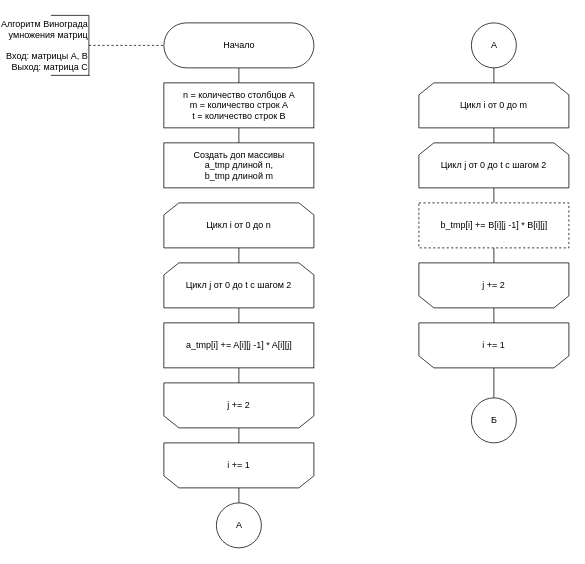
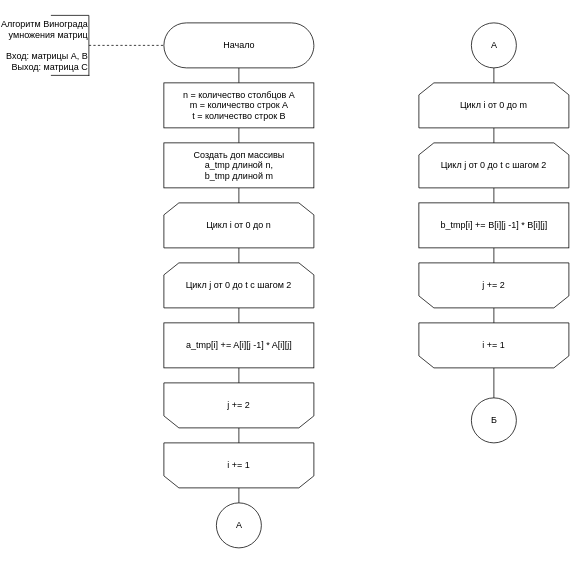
edge "Создать доп массивы a_tmp длиной n, b_tmp длиной m" -- "Цикл i от 0 до n": added
node "b_tmp[i] += B[i][j -1] * B[i][j]": style dashed -> solid
